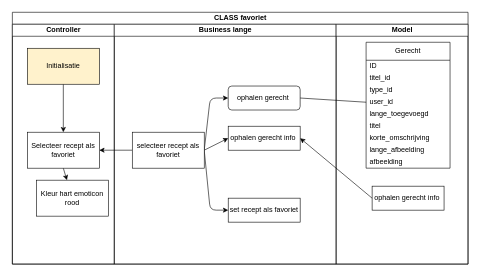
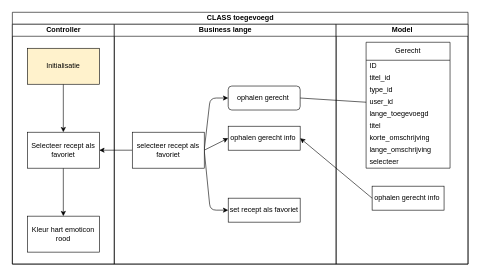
node "CLASS favoriet": label "CLASS favoriet" -> "CLASS toegevoegd"
node "lange_afbeelding": label "lange_afbeelding" -> "lange_omschrijving"
node "afbeelding": label "afbeelding" -> "selecteer"
node "Kleur hart emoticon rood": moved (72, 198) -> (63, 234)
